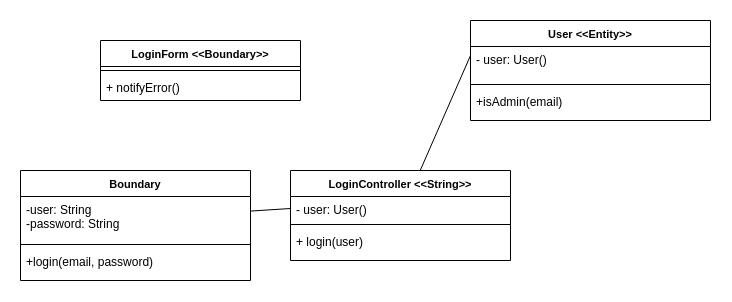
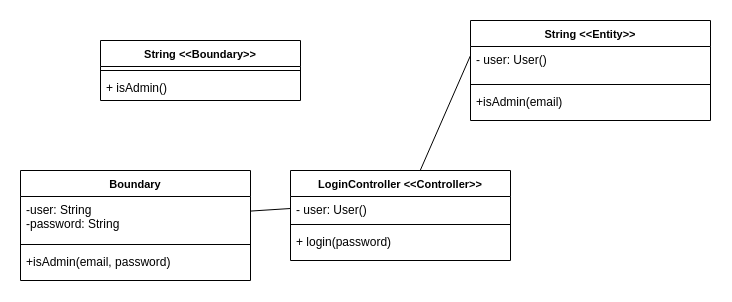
node "User <<Entity>>": label "User <<Entity>>" -> "String <<Entity>>"
node "LoginForm <<Boundary>>": label "LoginForm <<Boundary>>" -> "String <<Boundary>>"
node "+ notifyError()": label "+ notifyError()" -> "+ isAdmin()"
node "LoginController <<String>>": label "LoginController <<String>>" -> "LoginController <<Controller>>"
node "+ login(user)": label "+ login(user)" -> "+ login(password)"
node "+login(email, password)": label "+login(email, password)" -> "+isAdmin(email, password)"
